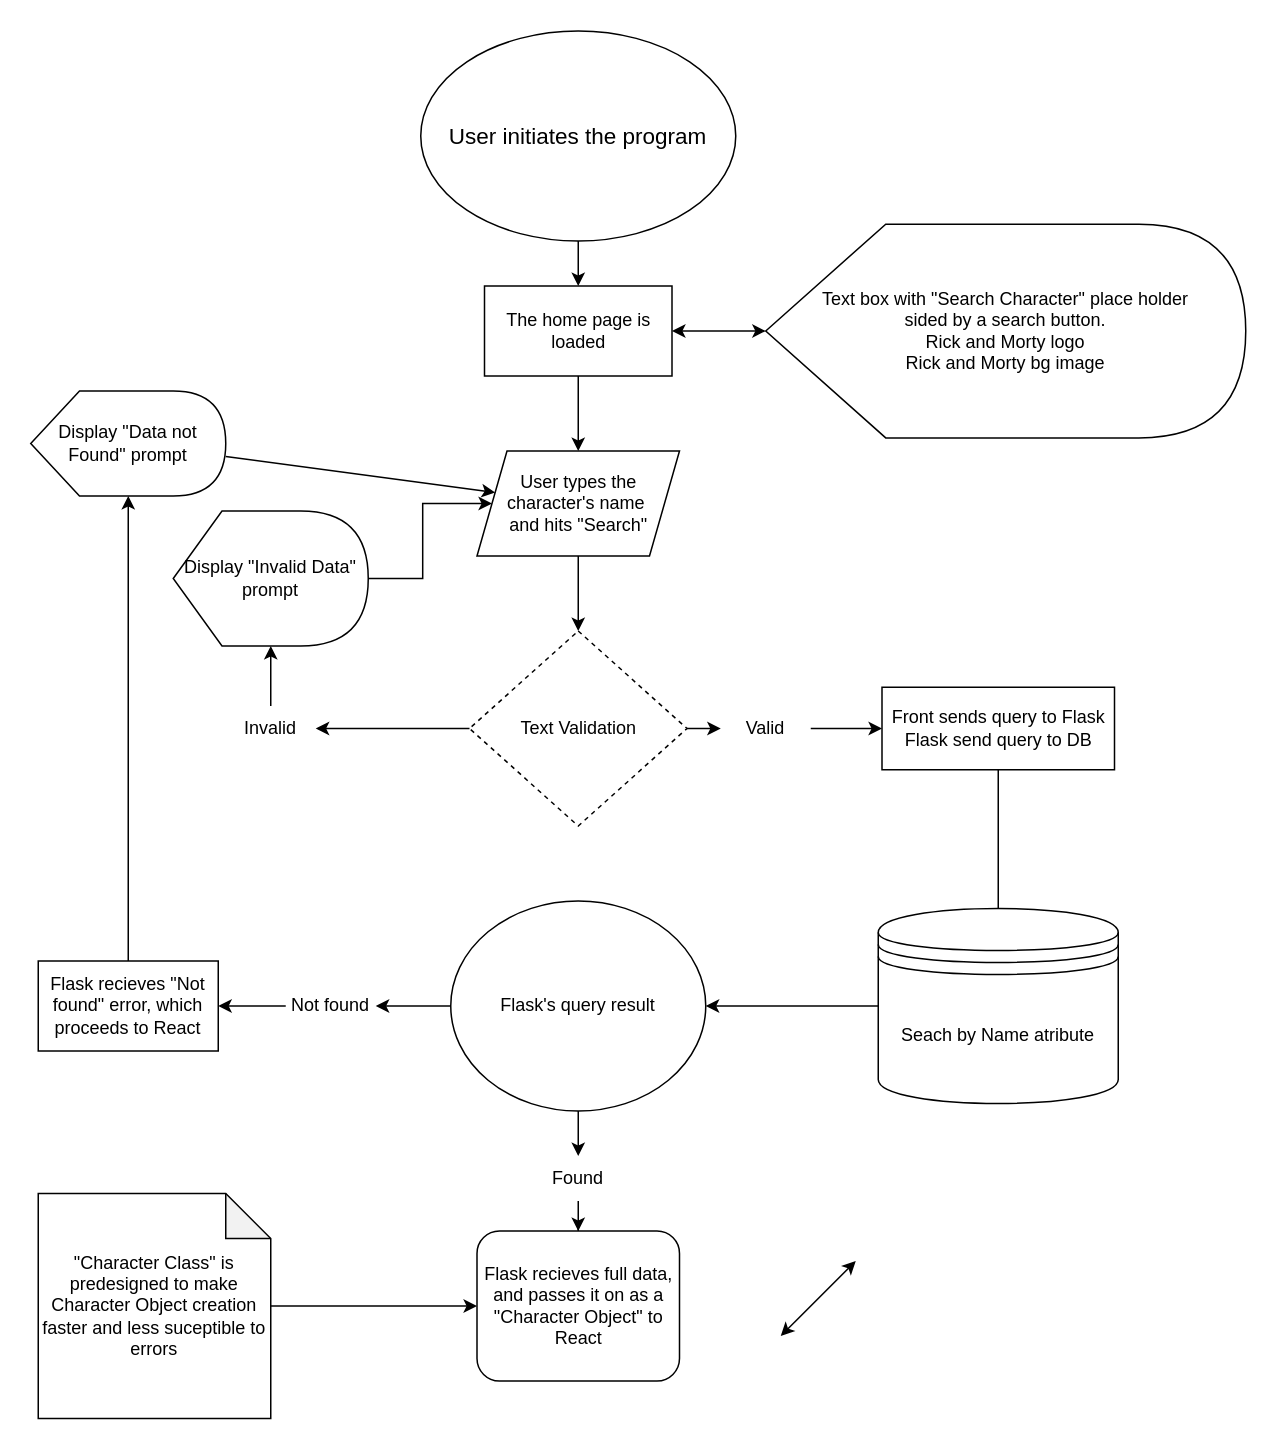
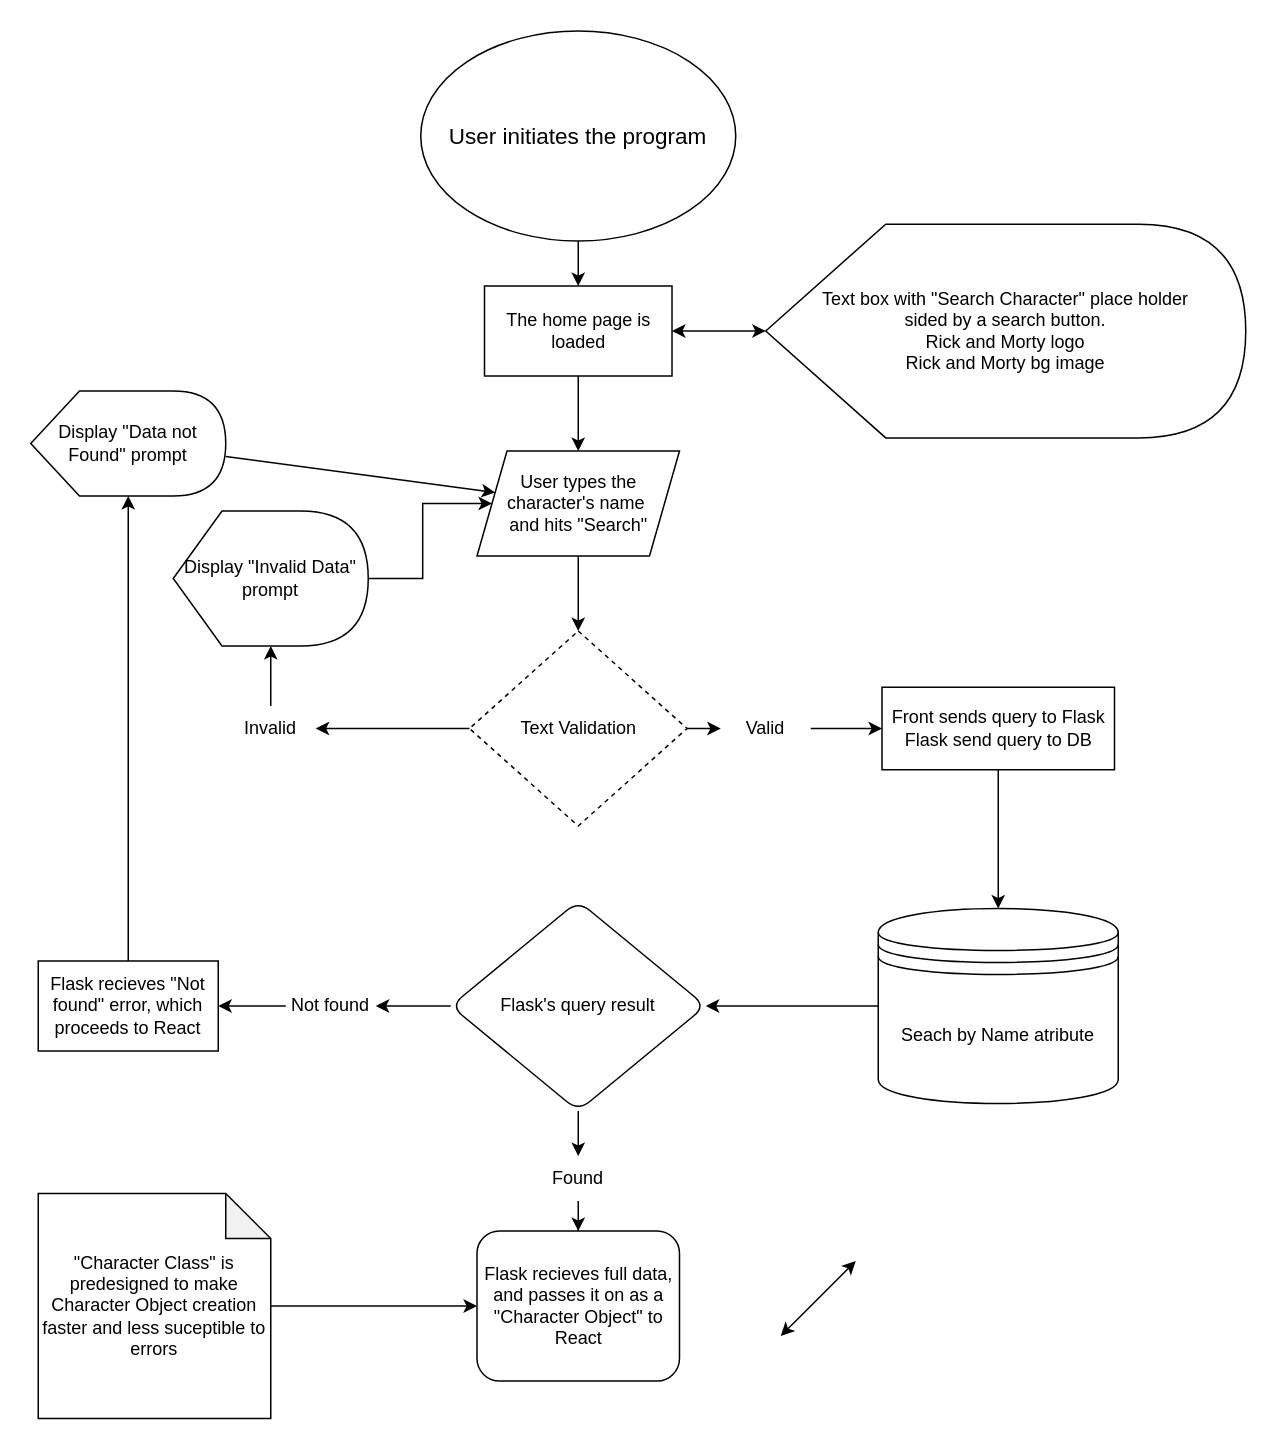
edge "Front sends query to FlaskFlask send query to DB" -- "Seach by Name atribute": arrowhead none -> classic
node "Flask's query result": shape ellipse -> diamond
